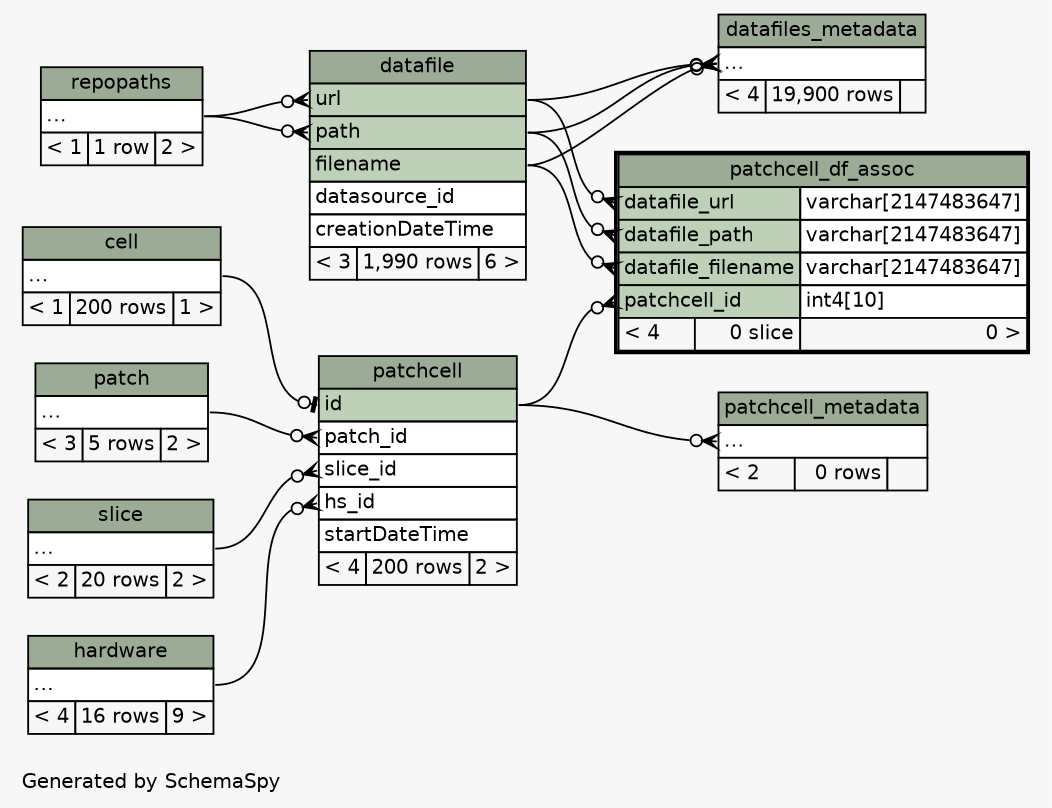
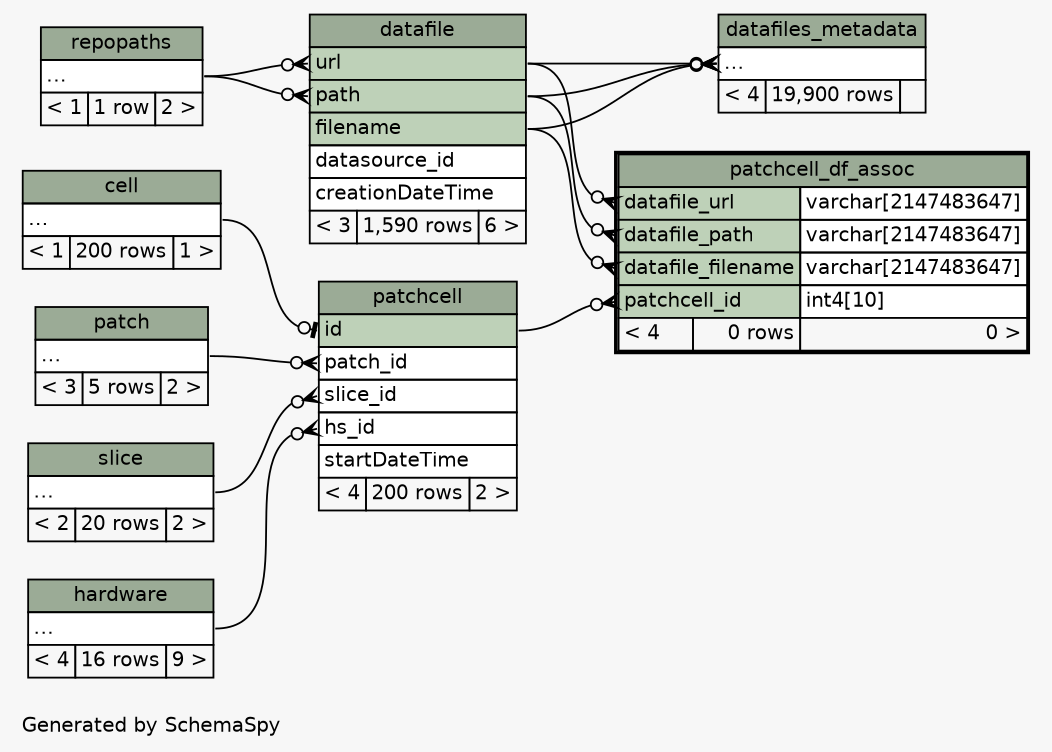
node "datafile": text "1,990 rows" -> "1,590 rows"
node "patchcell_df_assoc": text "0 slice" -> "0 rows"
node "patchcell_metadata": removed
